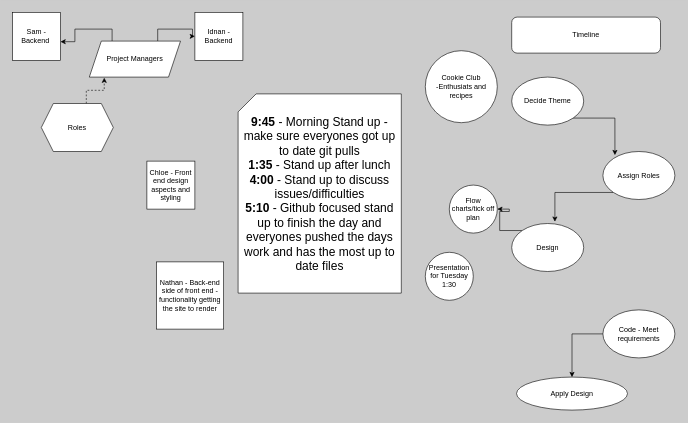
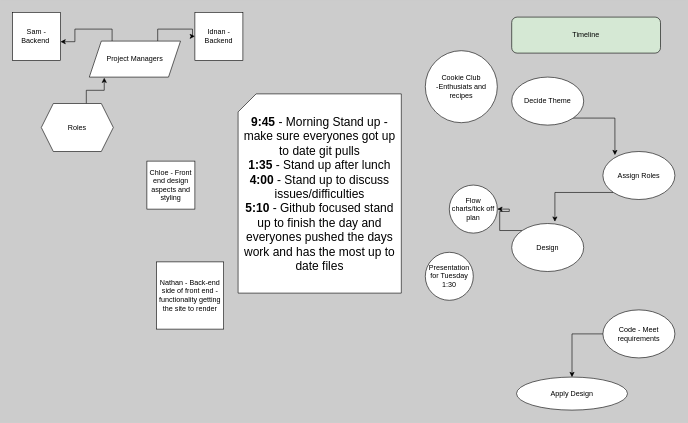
node "Timeline": fillcolor #ffffff -> #d5e8d4
edge "Roles" -> "Project Managers": style dashed -> solid
